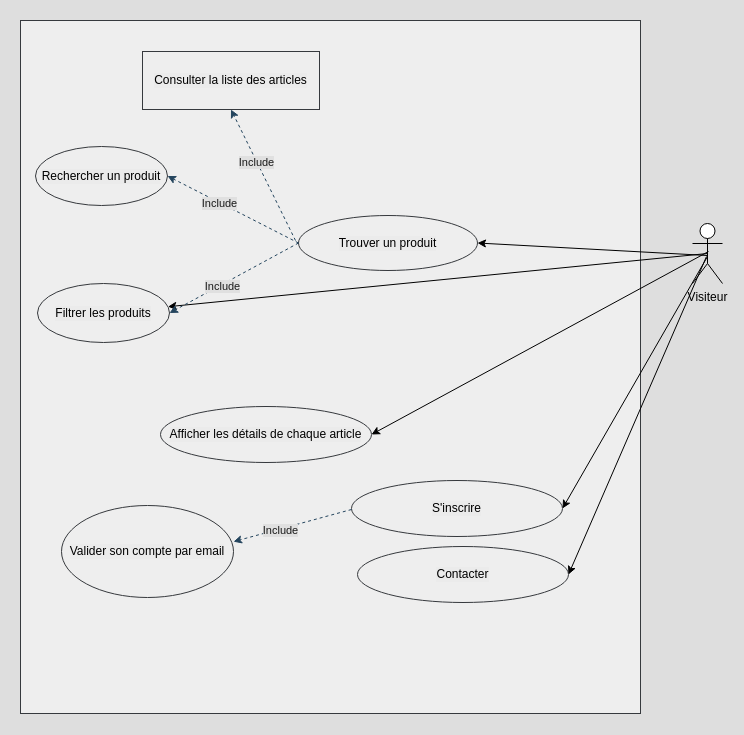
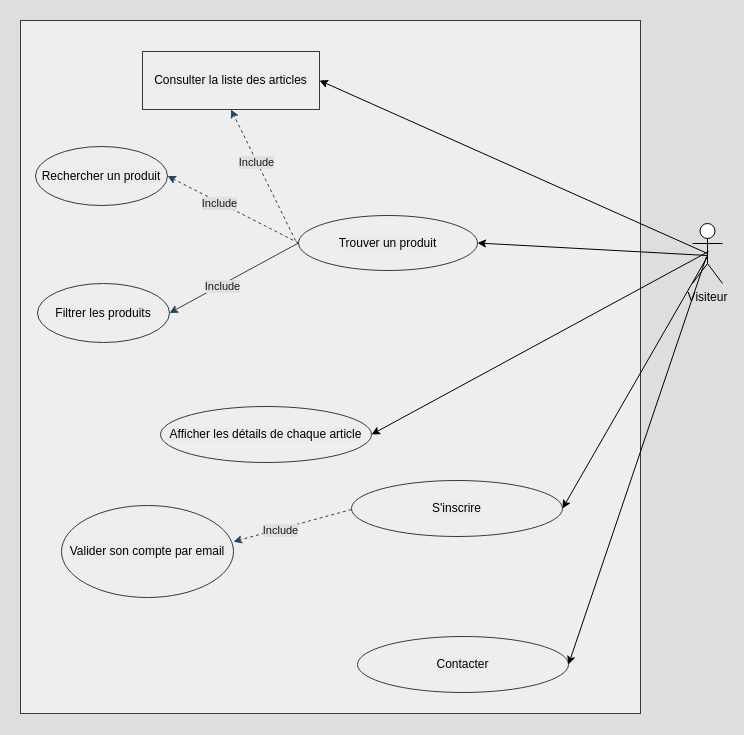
edge "Trouver un produit" -> "Filtrer les produits": style dashed -> solid
edge "Visiteur" -> "Filtrer les produits": now "Visiteur" -> "Consulter la liste des articles"
node "Contacter": moved (463, 575) -> (463, 665)
